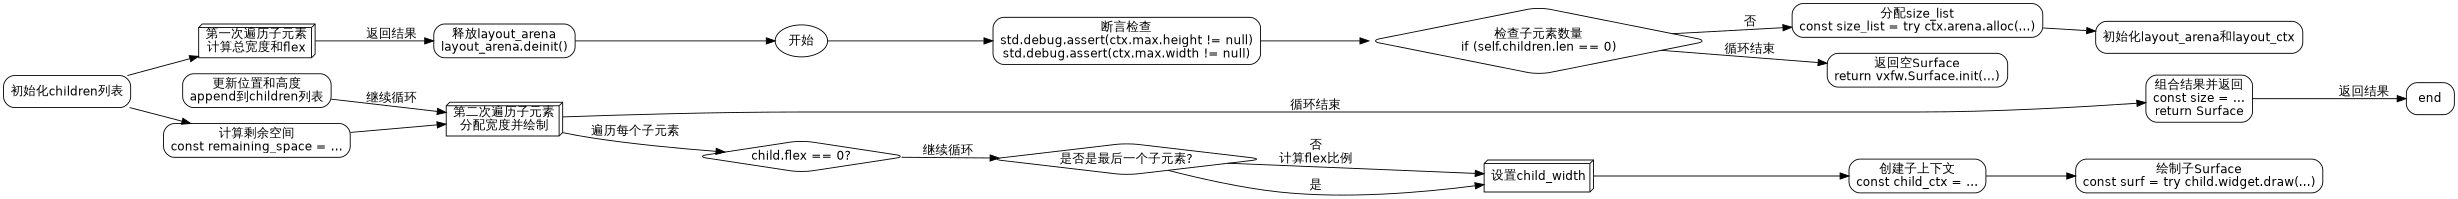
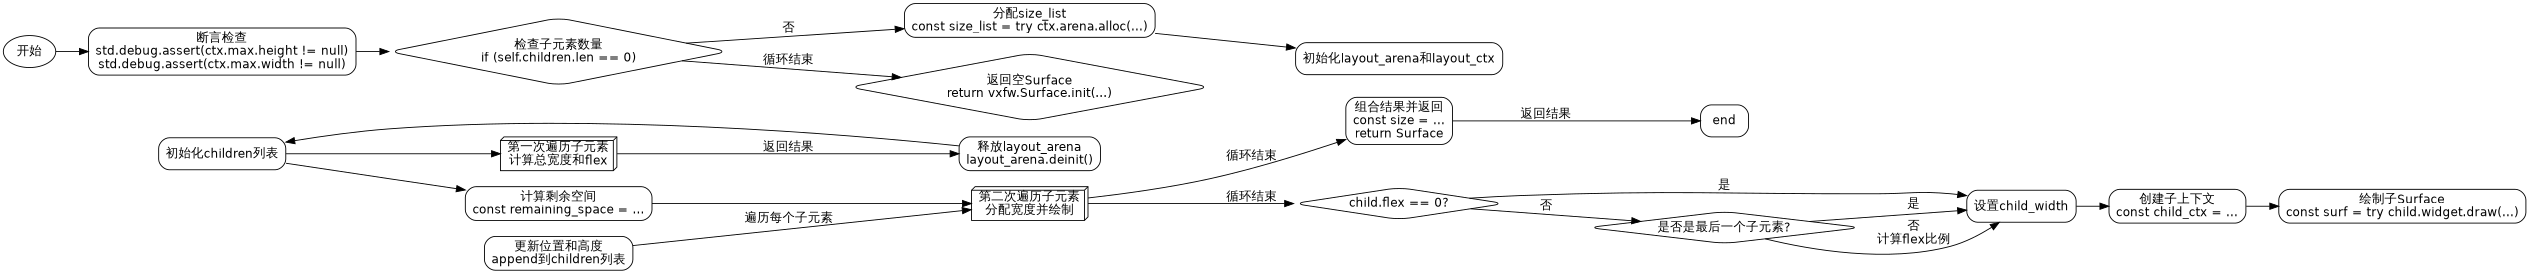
edge "释放layout_arena layout_arena.deinit()" -> "开始": now "释放layout_arena layout_arena.deinit()" -> "初始化children列表"
node "返回空Surface return vxfw.Surface.init(...)": shape box -> diamond
edge "更新位置和高度 append到children列表" -> "第二次遍历子元素 分配宽度并绘制": label "继续循环" -> "遍历每个子元素"
edge "第二次遍历子元素 分配宽度并绘制" -> "child.flex == 0?": label "遍历每个子元素" -> "循环结束"
edge "child.flex == 0?" -> "是否是最后一个子元素?": label "继续循环" -> "否"
node "设置child_width": shape box3d -> box
edge "child.flex == 0?" -> "设置child_width": added, label "是"
